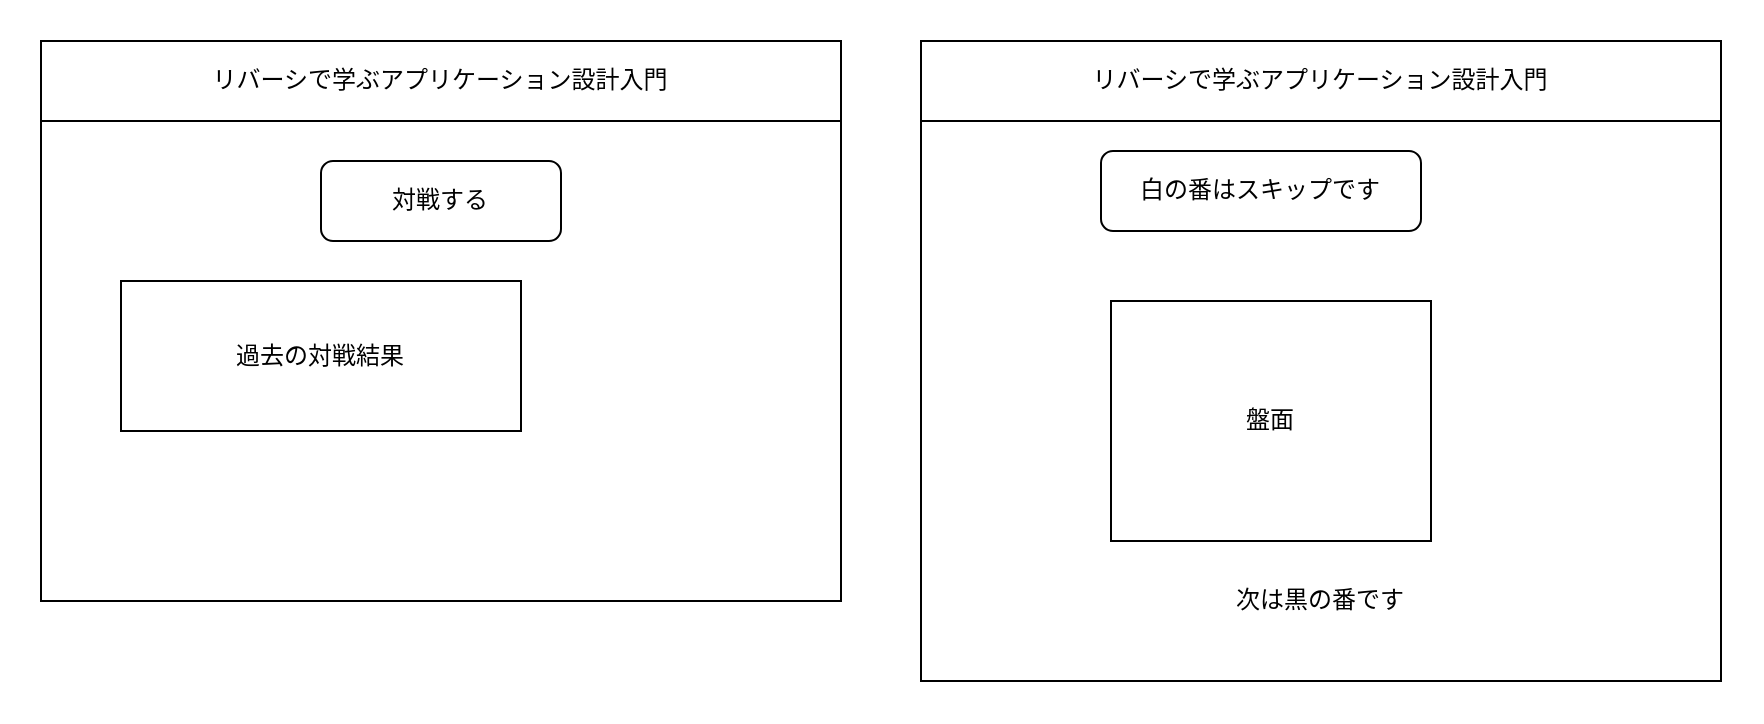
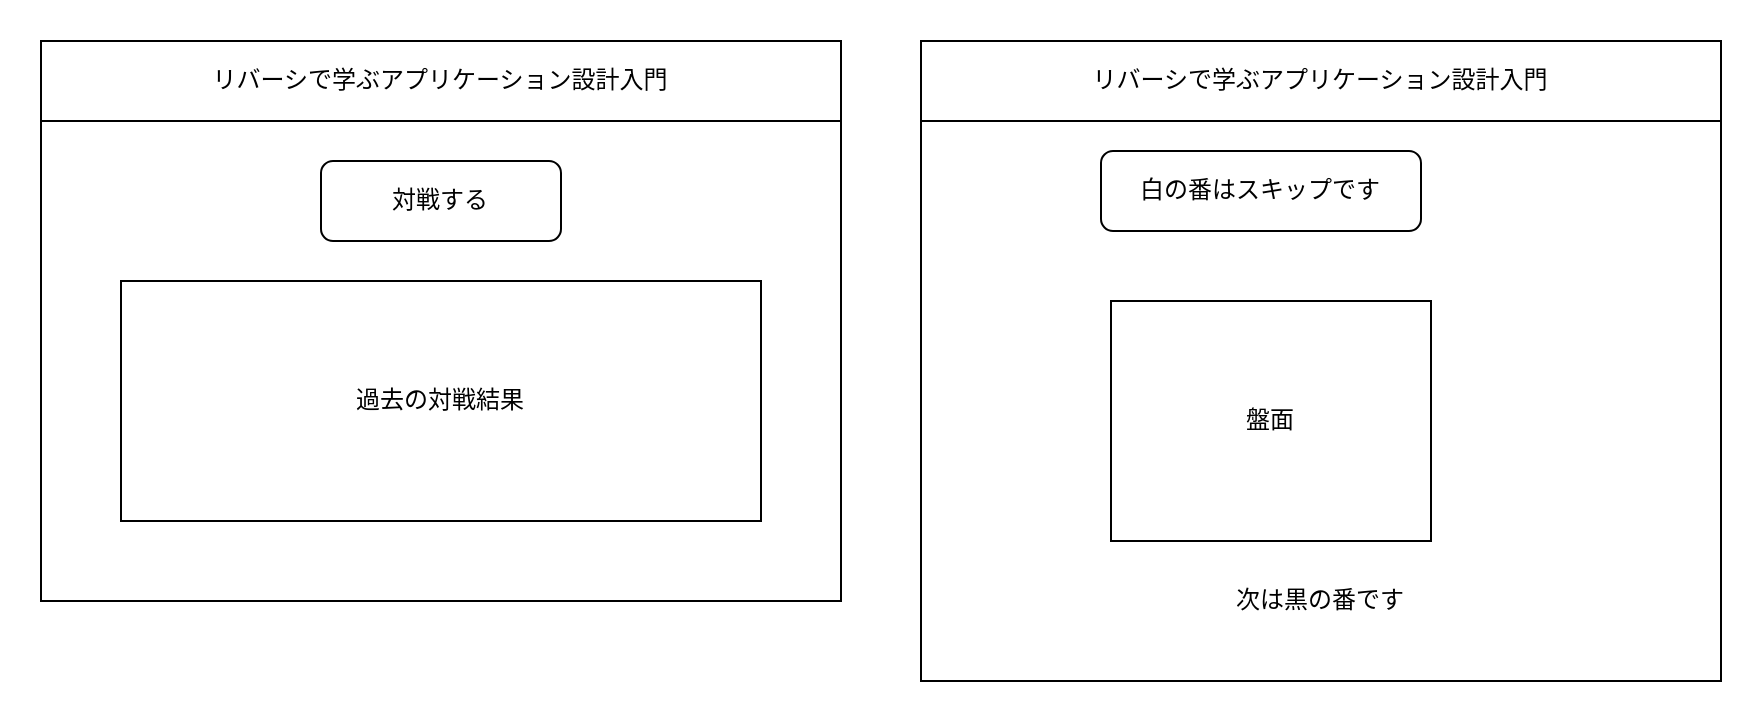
node "過去の対戦結果": size 400x150 -> 640x240
